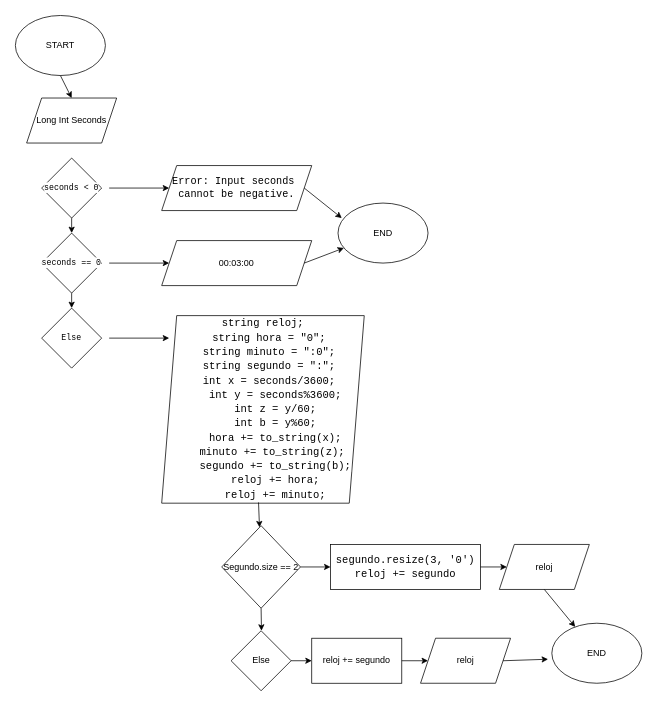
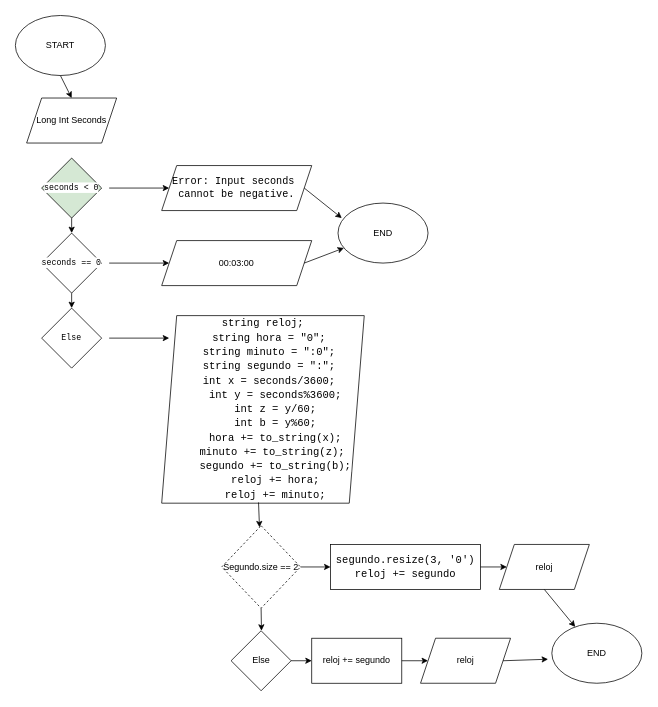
node "seconds < 0": fillcolor #ffffff -> #d5e8d4
node "Segundo.size == 2": style solid -> dashed
